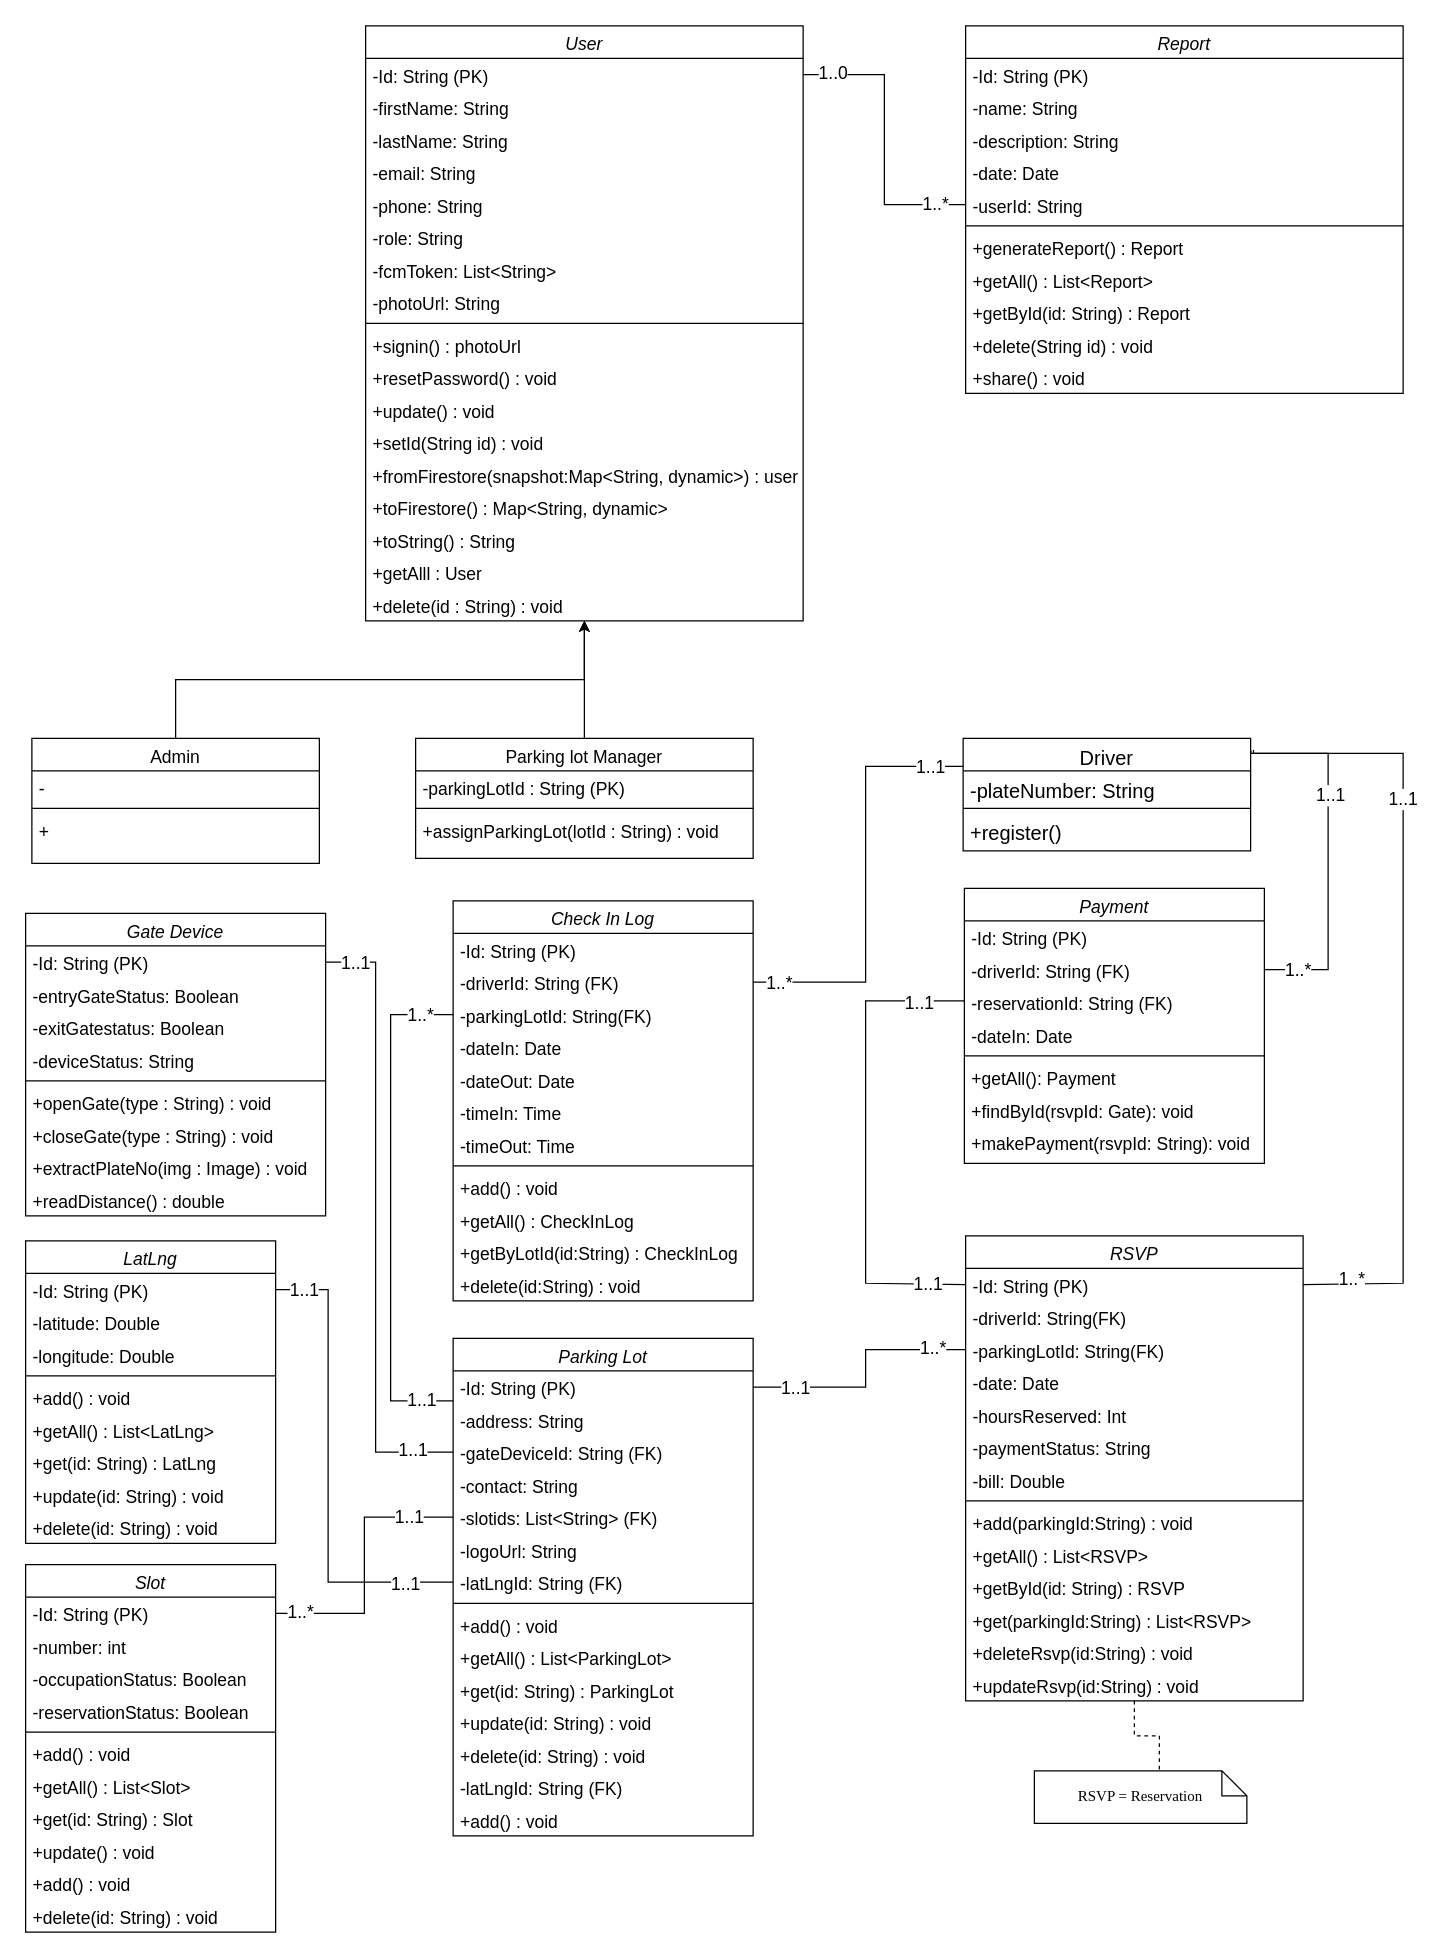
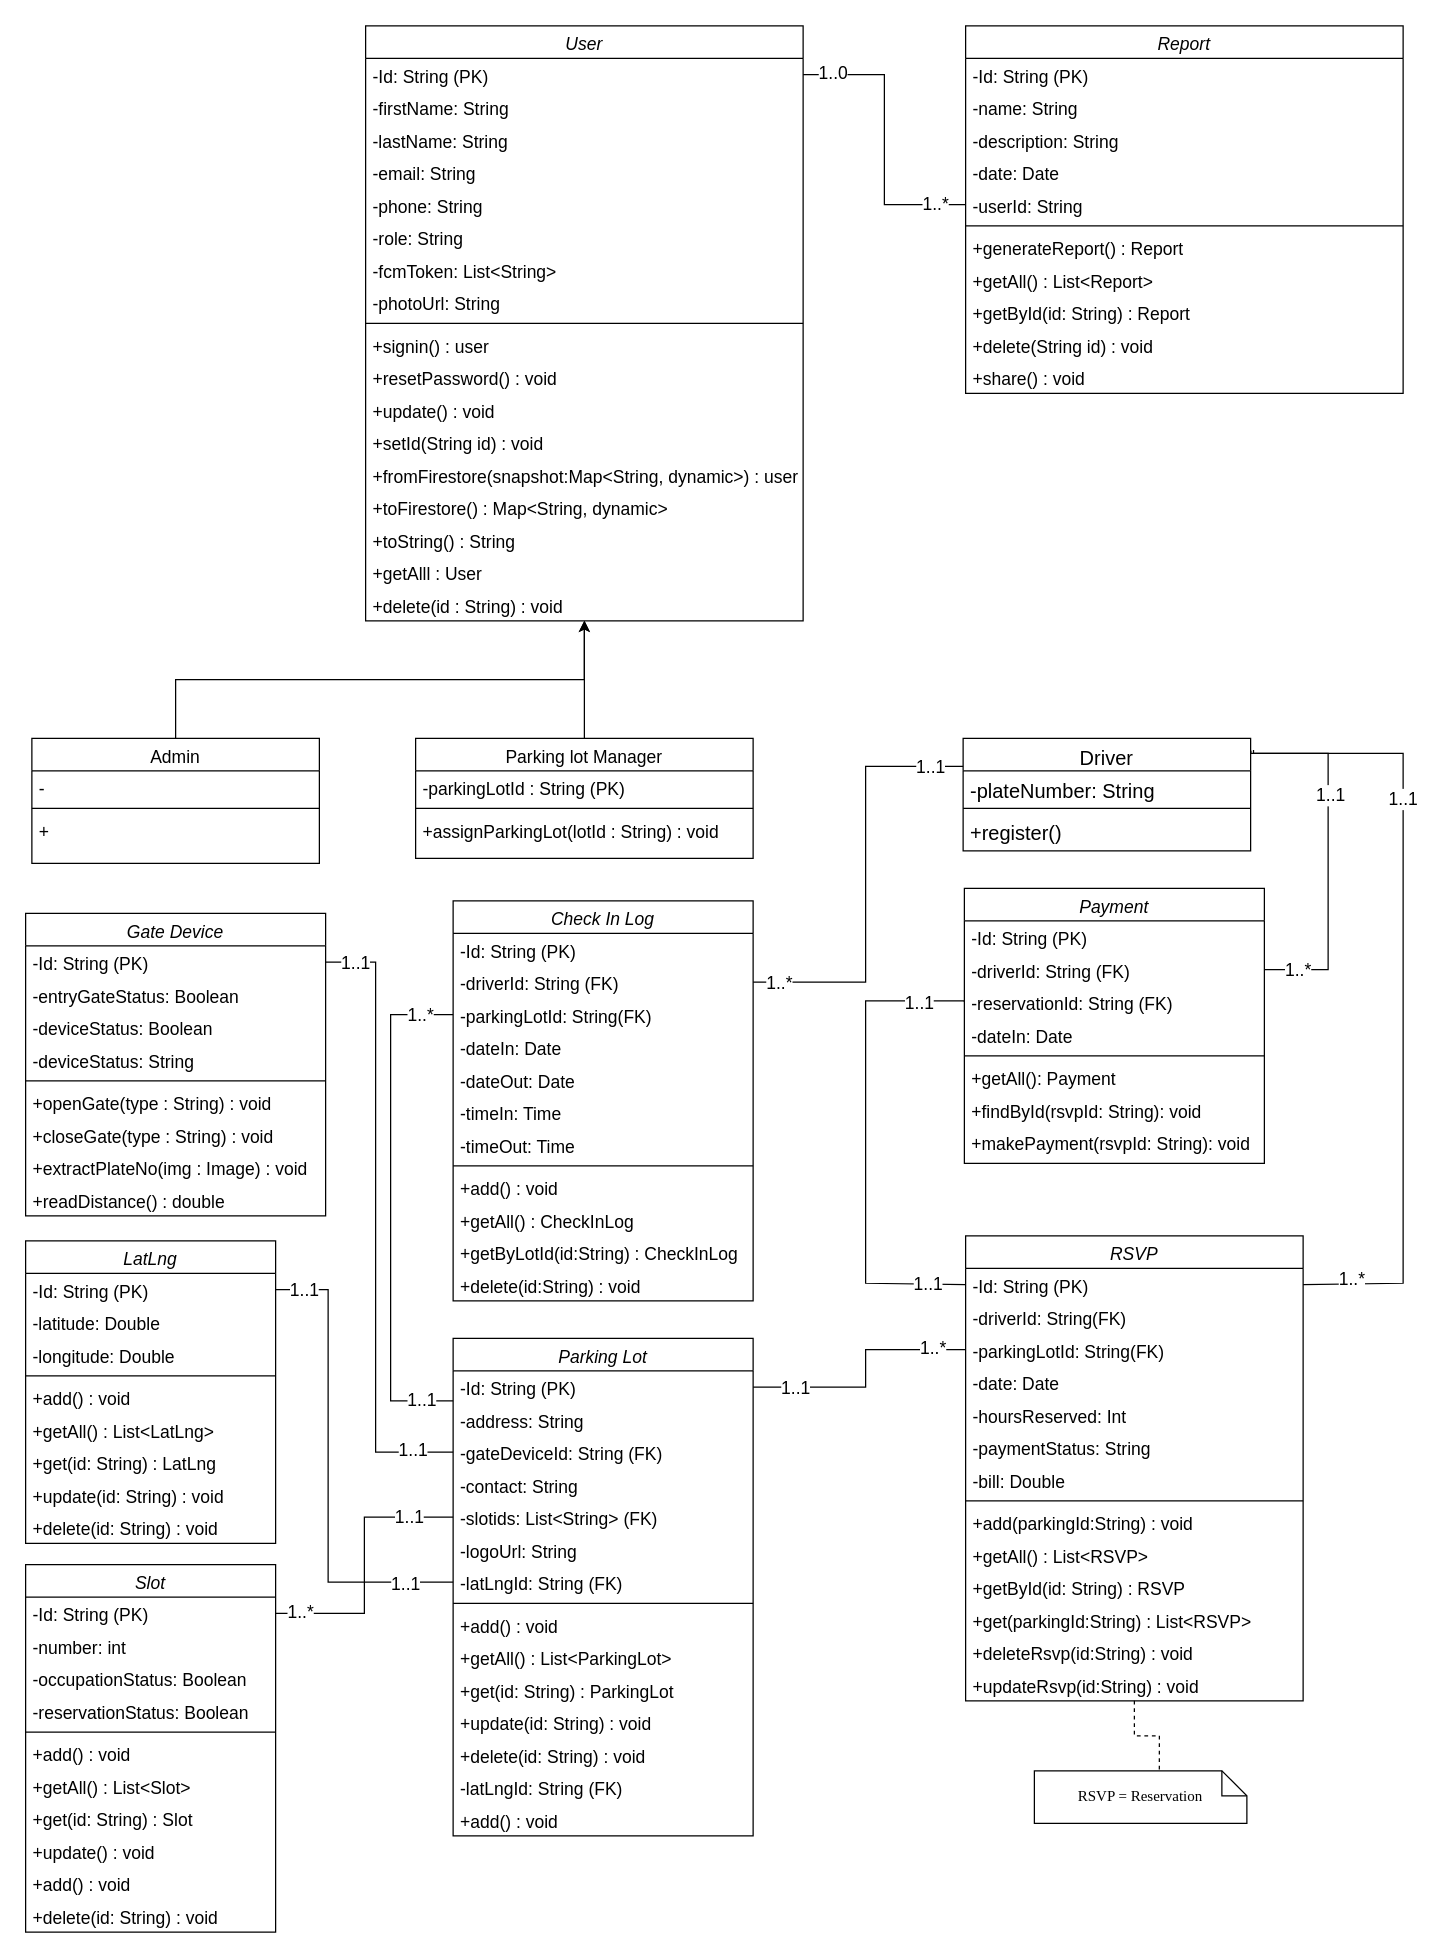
node "+signin() : photoUrl": label "+signin() : photoUrl" -> "+signin() : user"
node "-exitGatestatus: Boolean": label "-exitGatestatus: Boolean" -> "-deviceStatus: Boolean"
node "+findById(rsvpId: Gate): void": label "+findById(rsvpId: Gate): void" -> "+findById(rsvpId: String): void"
